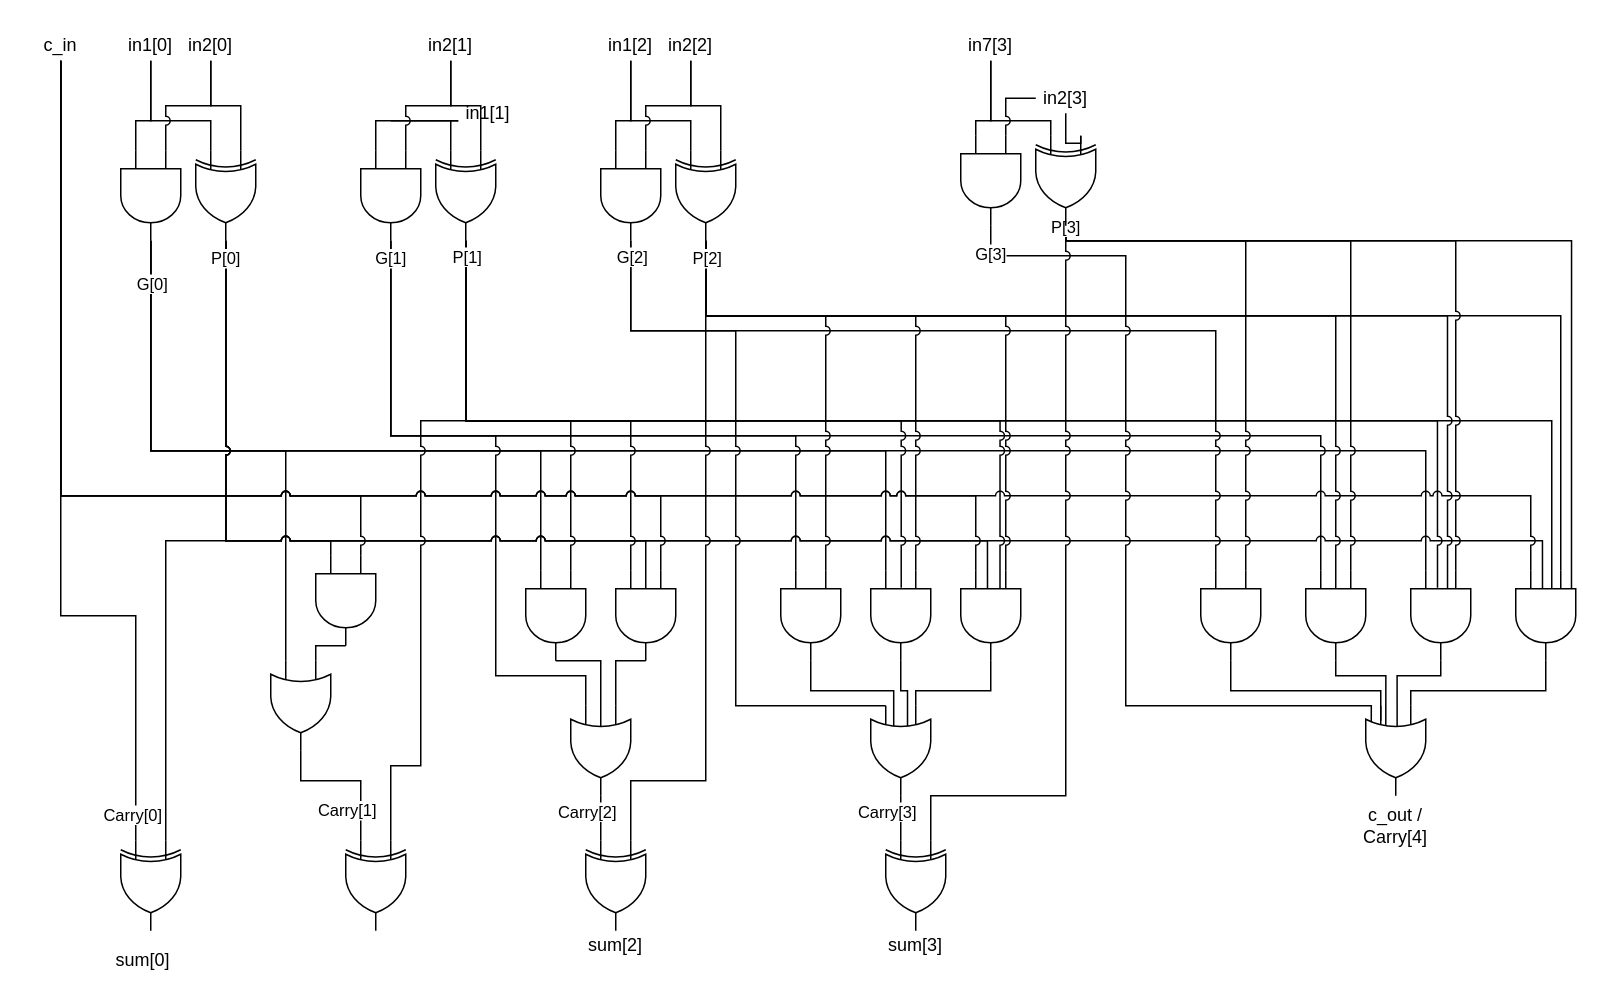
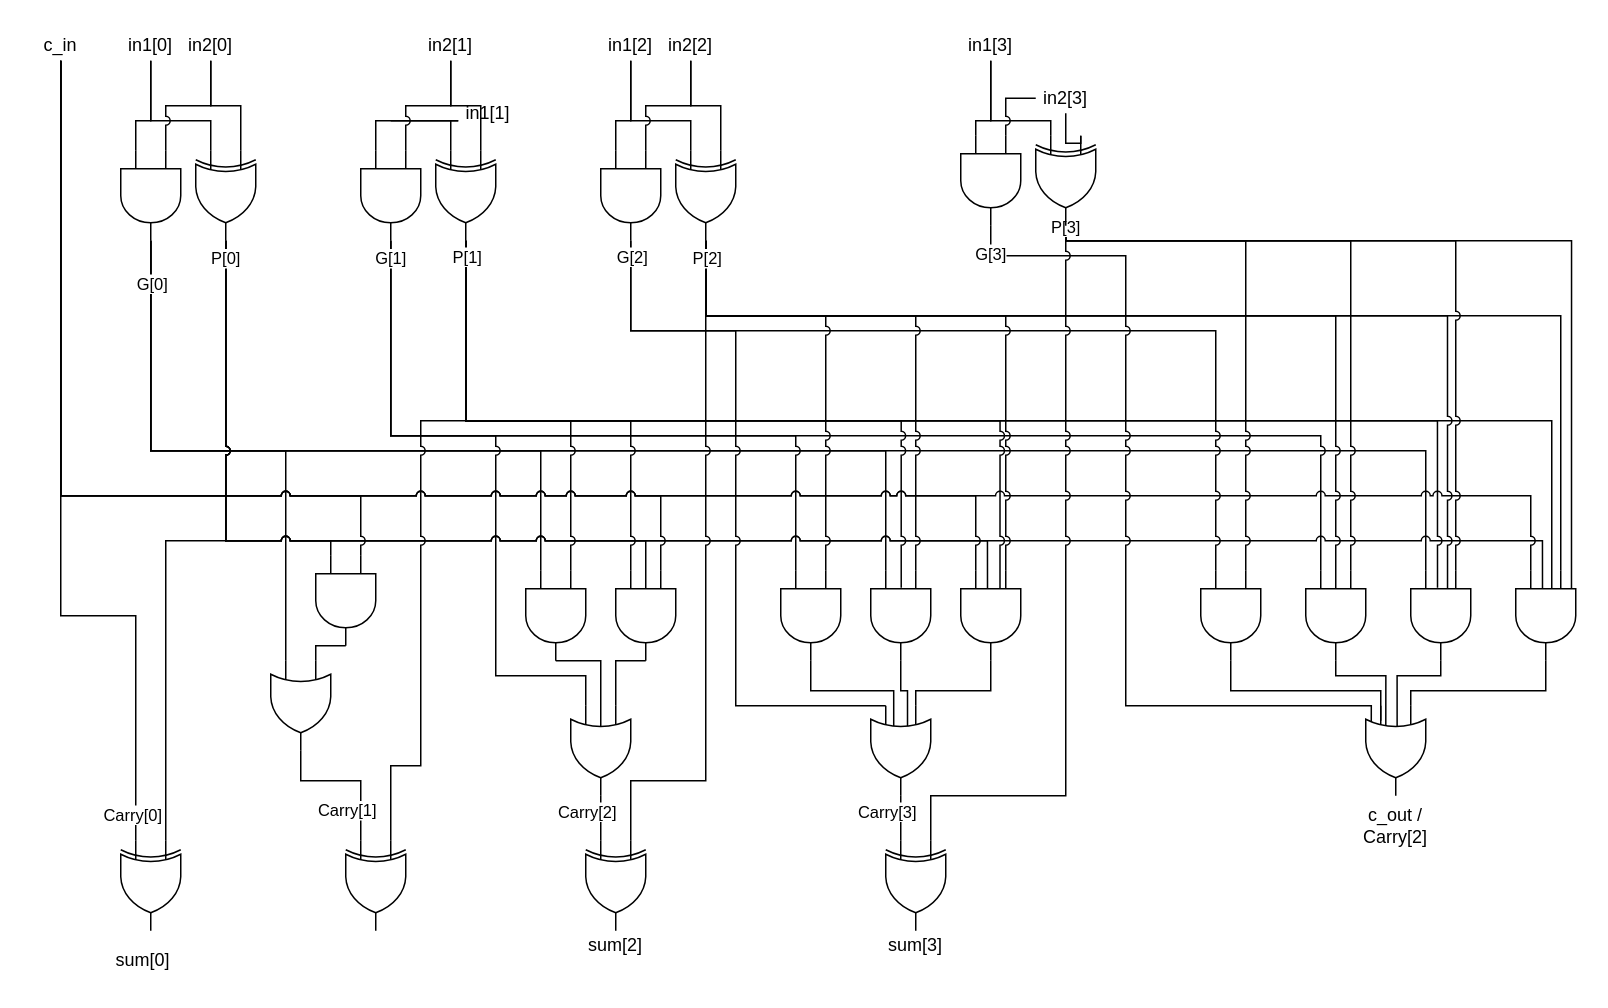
node "in7[3]": label "in7[3]" -> "in1[3]"
node "c_out / Carry[4]": label "c_out / Carry[4]" -> "c_out / Carry[2]"
